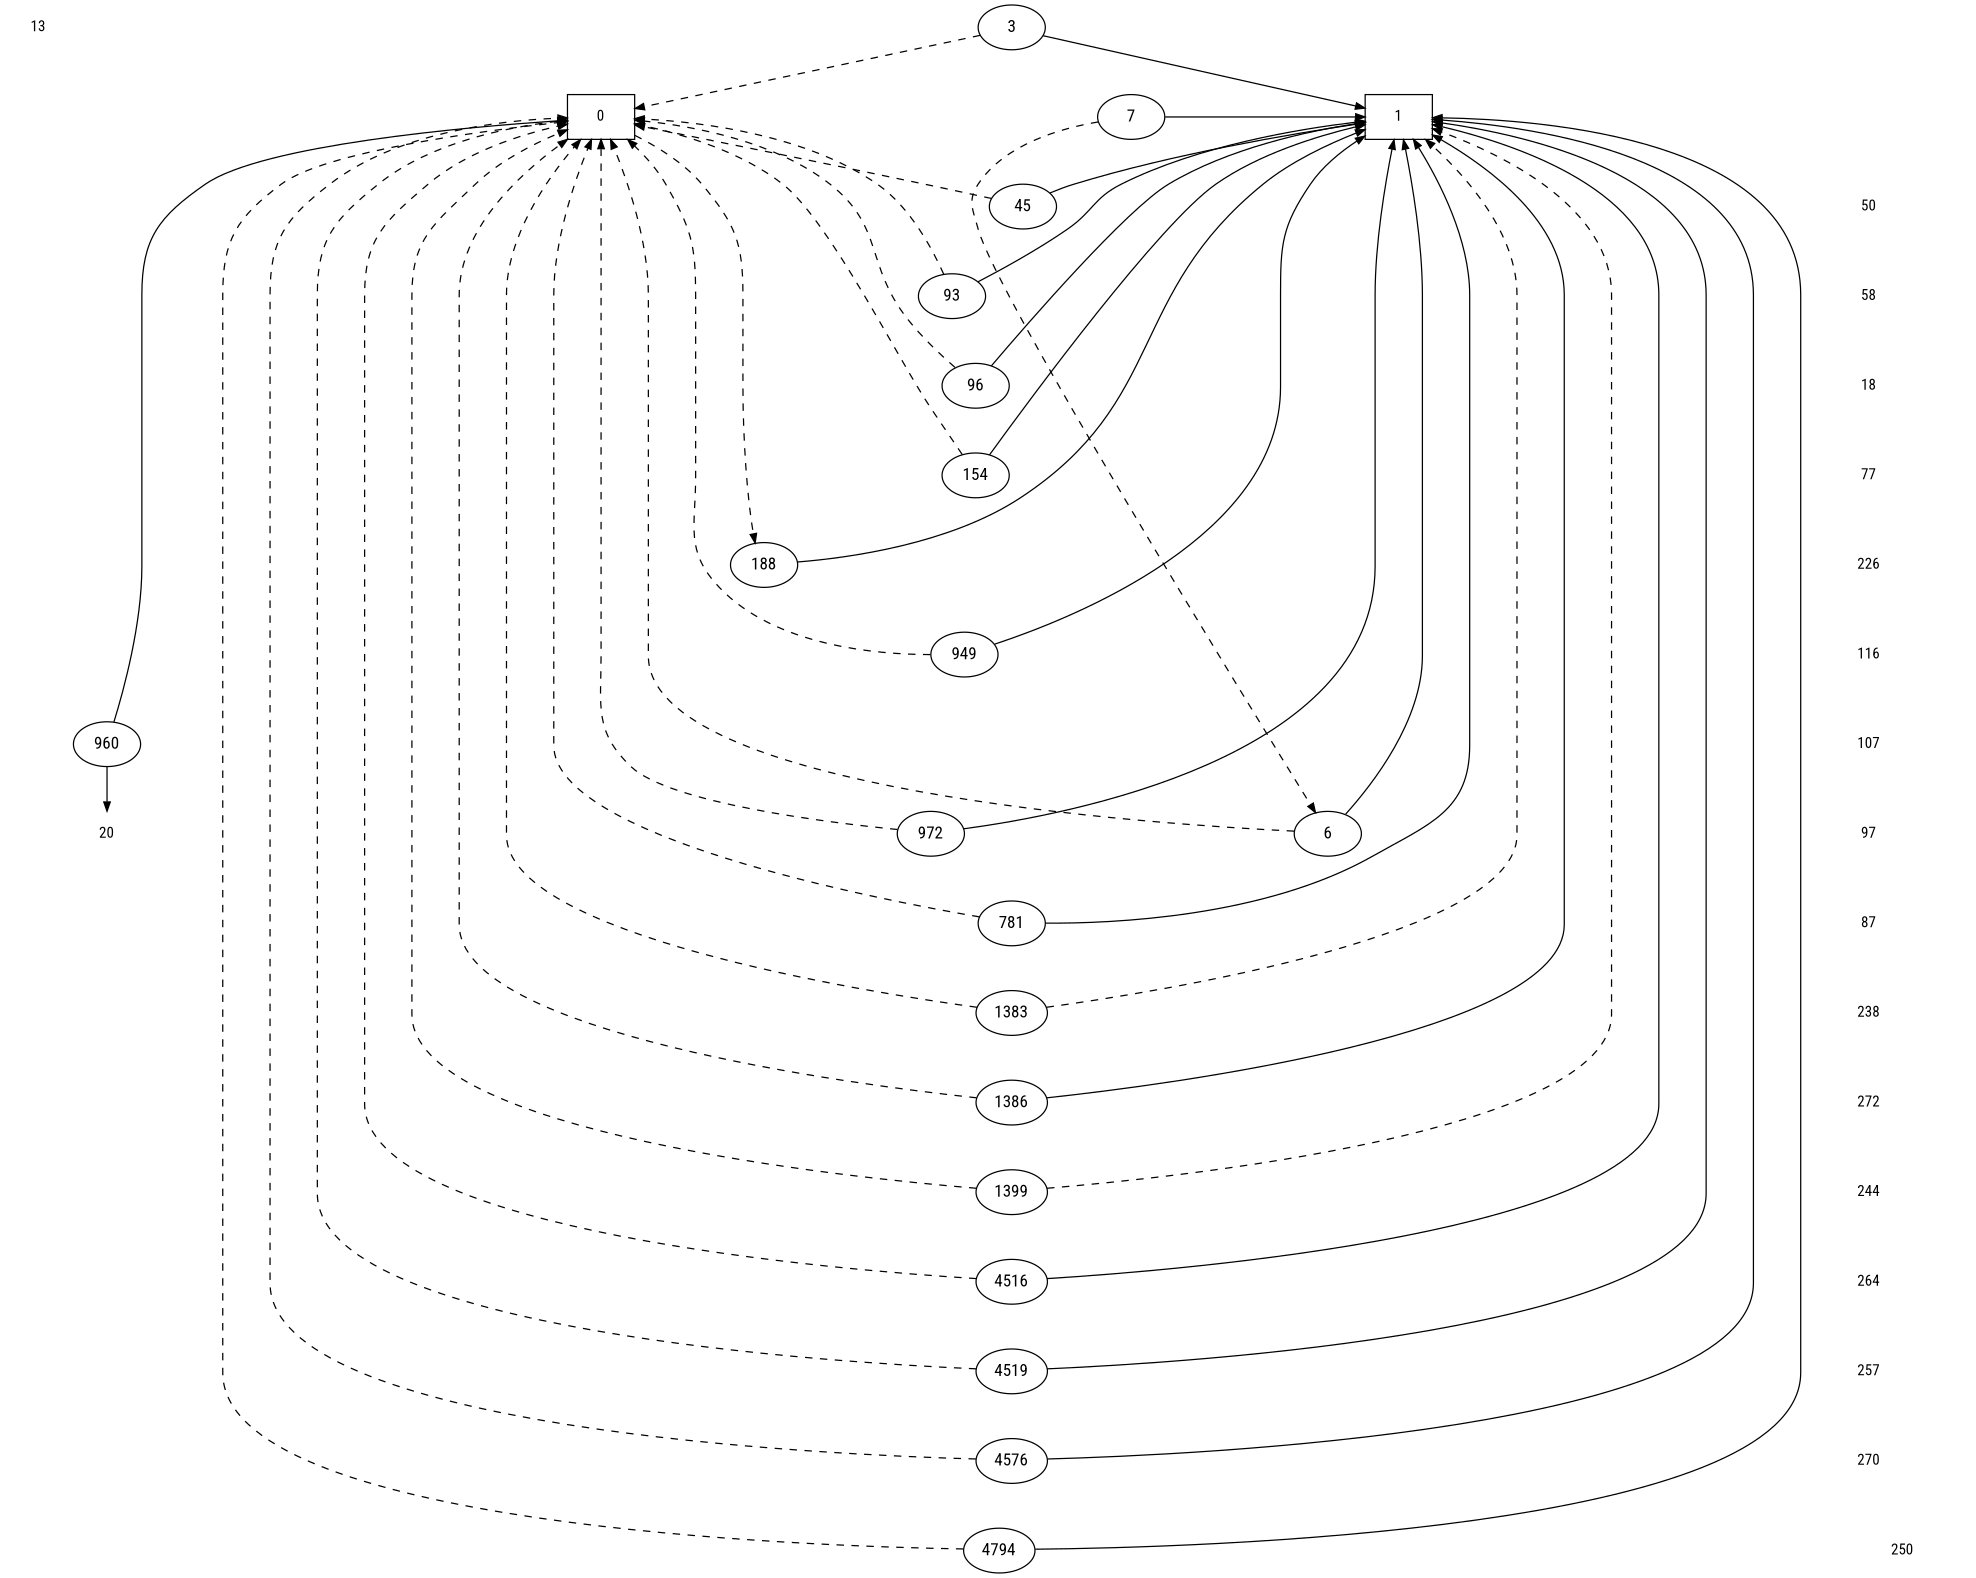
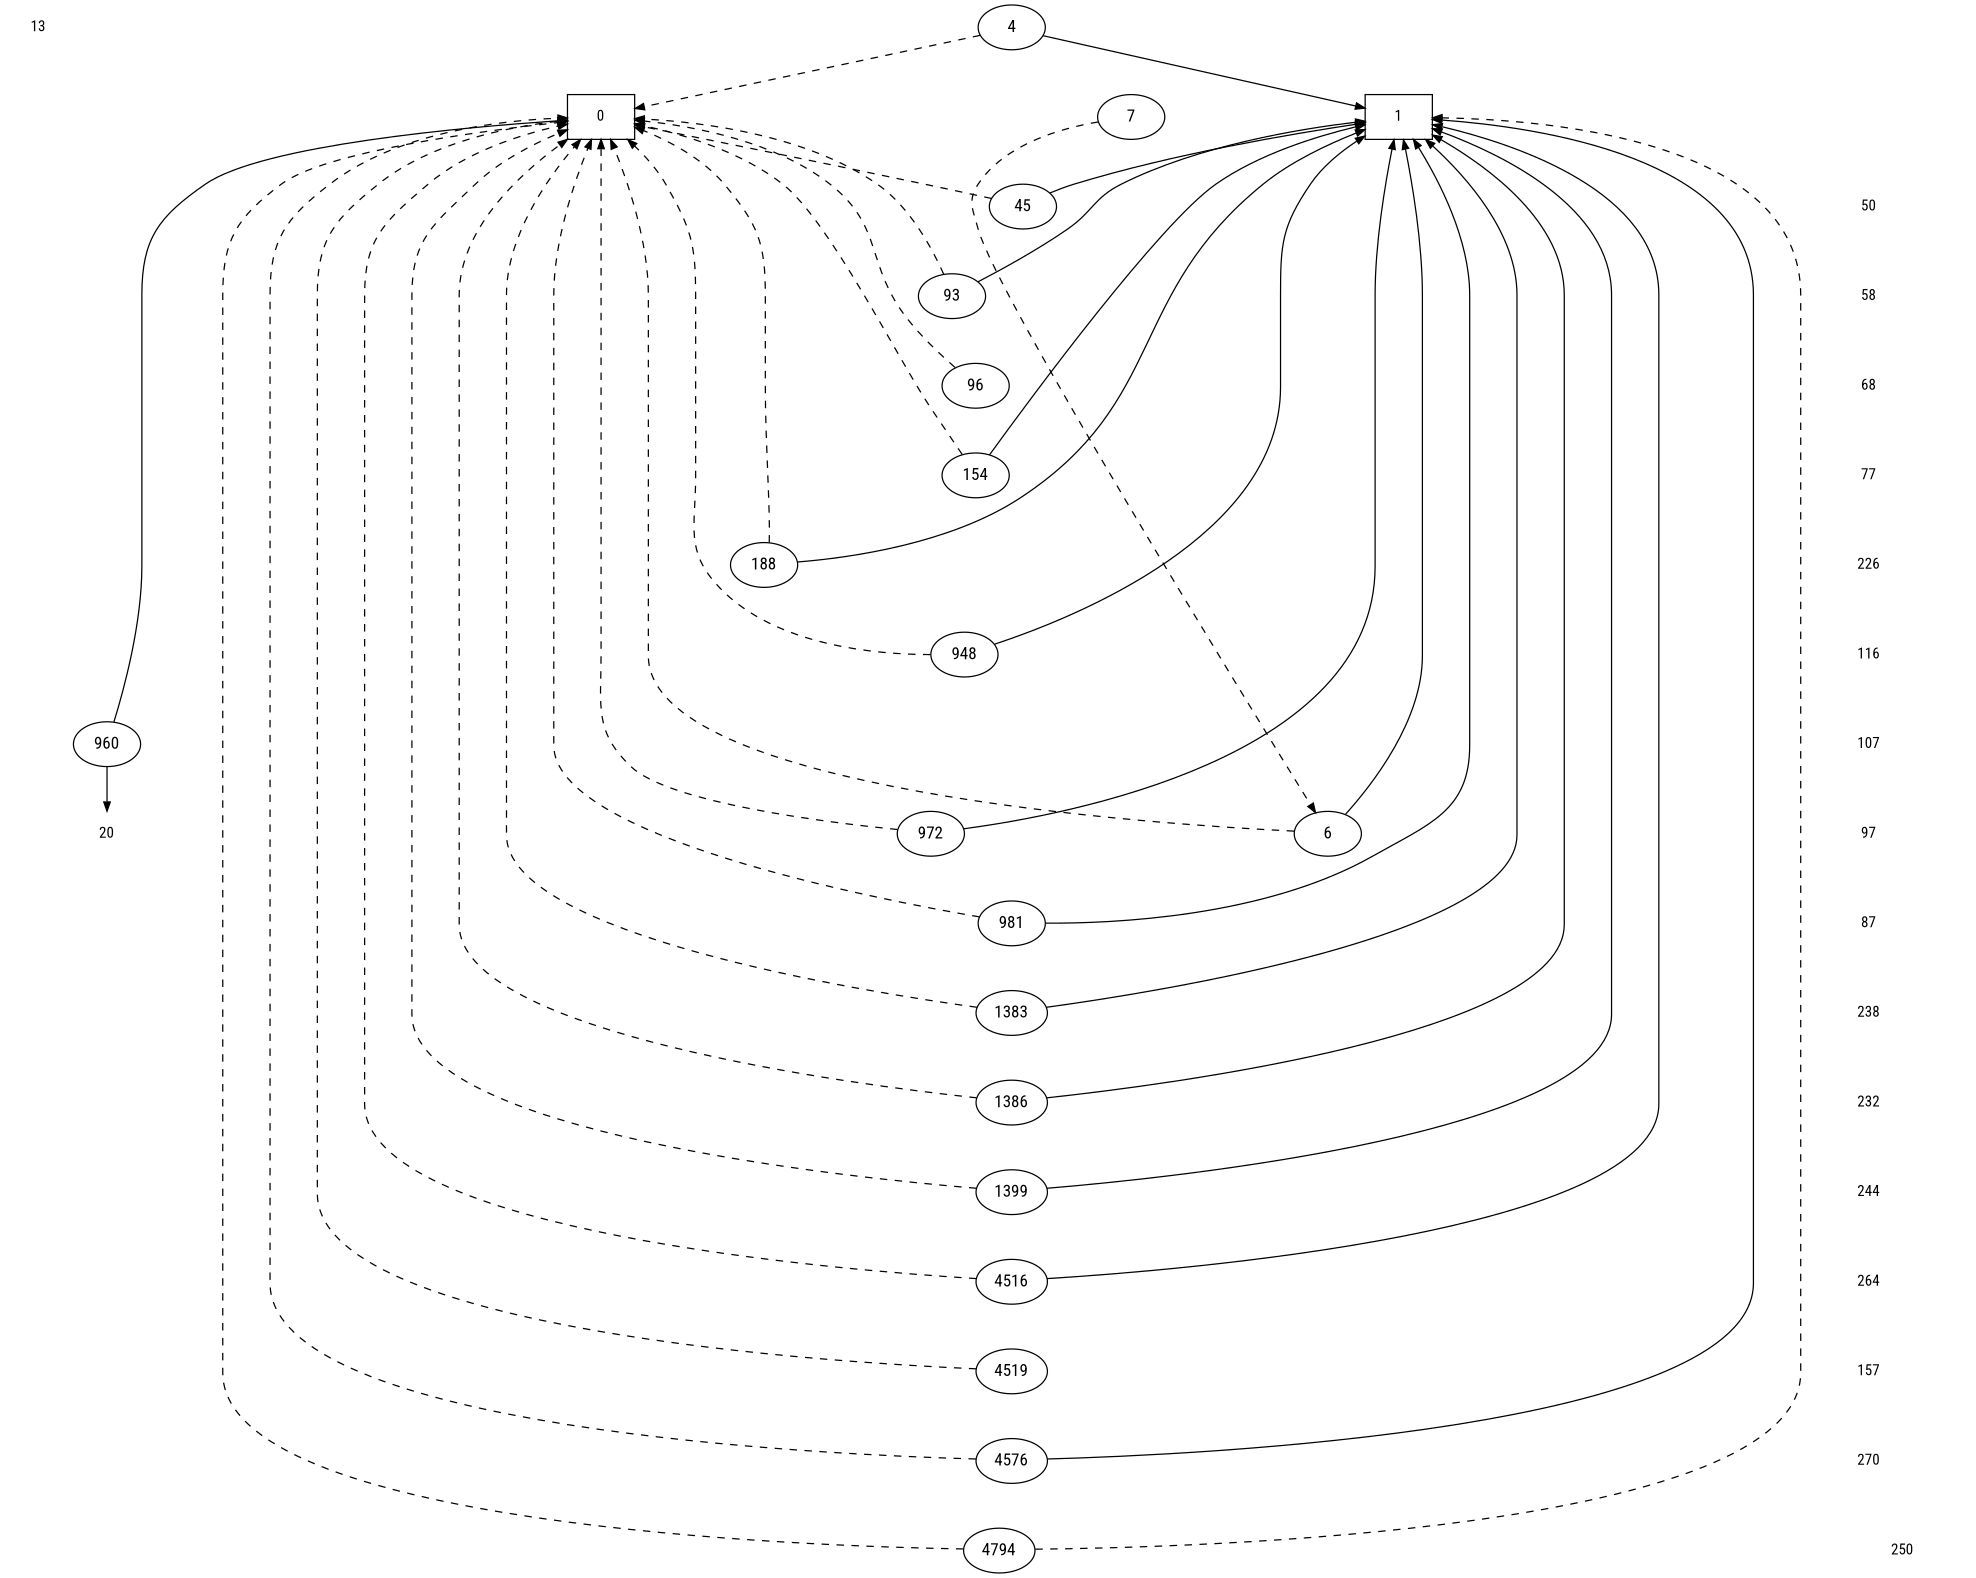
node "3": label "3" -> "4"
edge "7" -> "1": removed
edge "96" -> "1": removed
edge "0" -> "188": reversed
node "18": label "18" -> "68"
node "949": label "949" -> "948"
edge "1383" -> "1": style dashed -> solid
edge "1399" -> "1": style dashed -> solid
node "781": label "781" -> "981"
edge "4519" -> "1": removed
edge "4794" -> "1": style solid -> dashed
node "272": label "272" -> "232"
node "257": label "257" -> "157"
